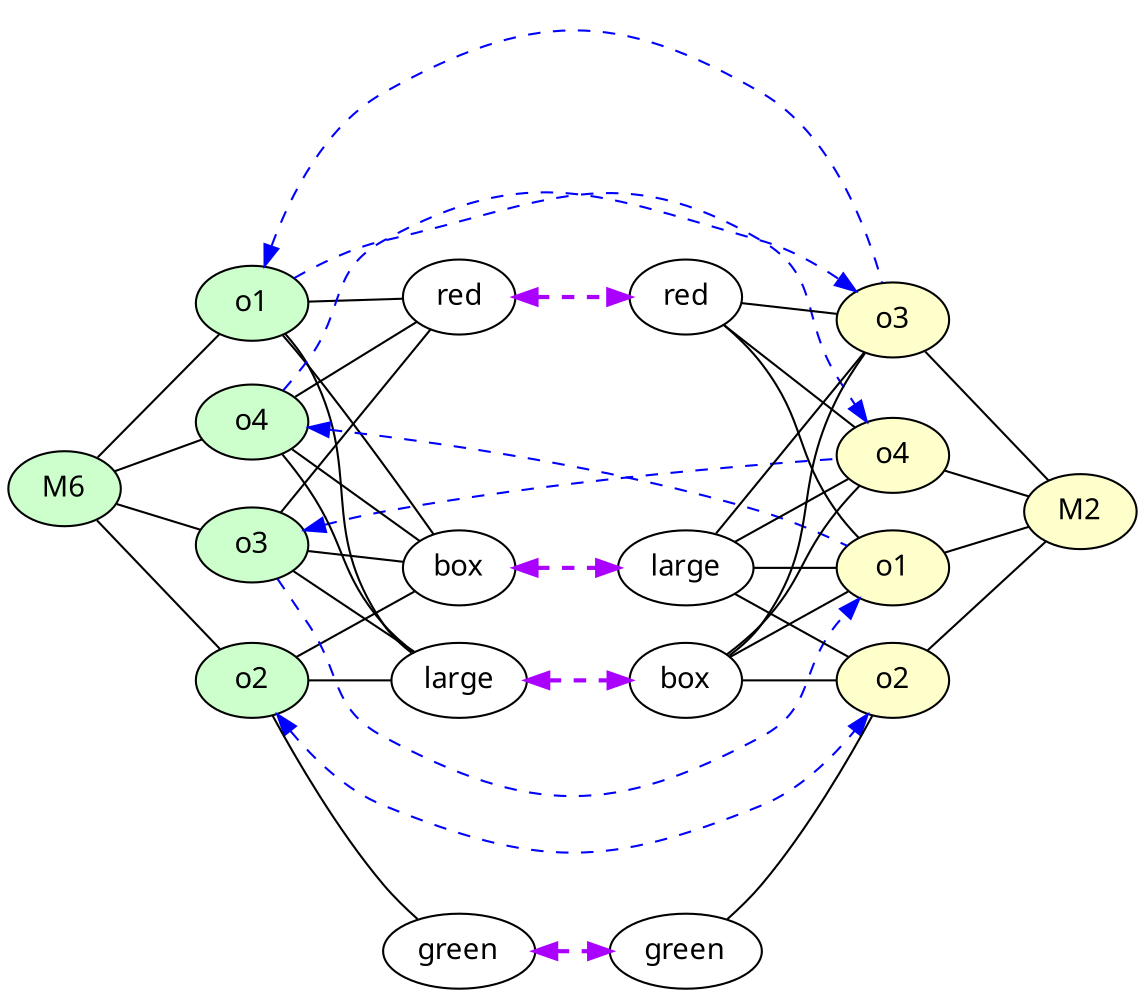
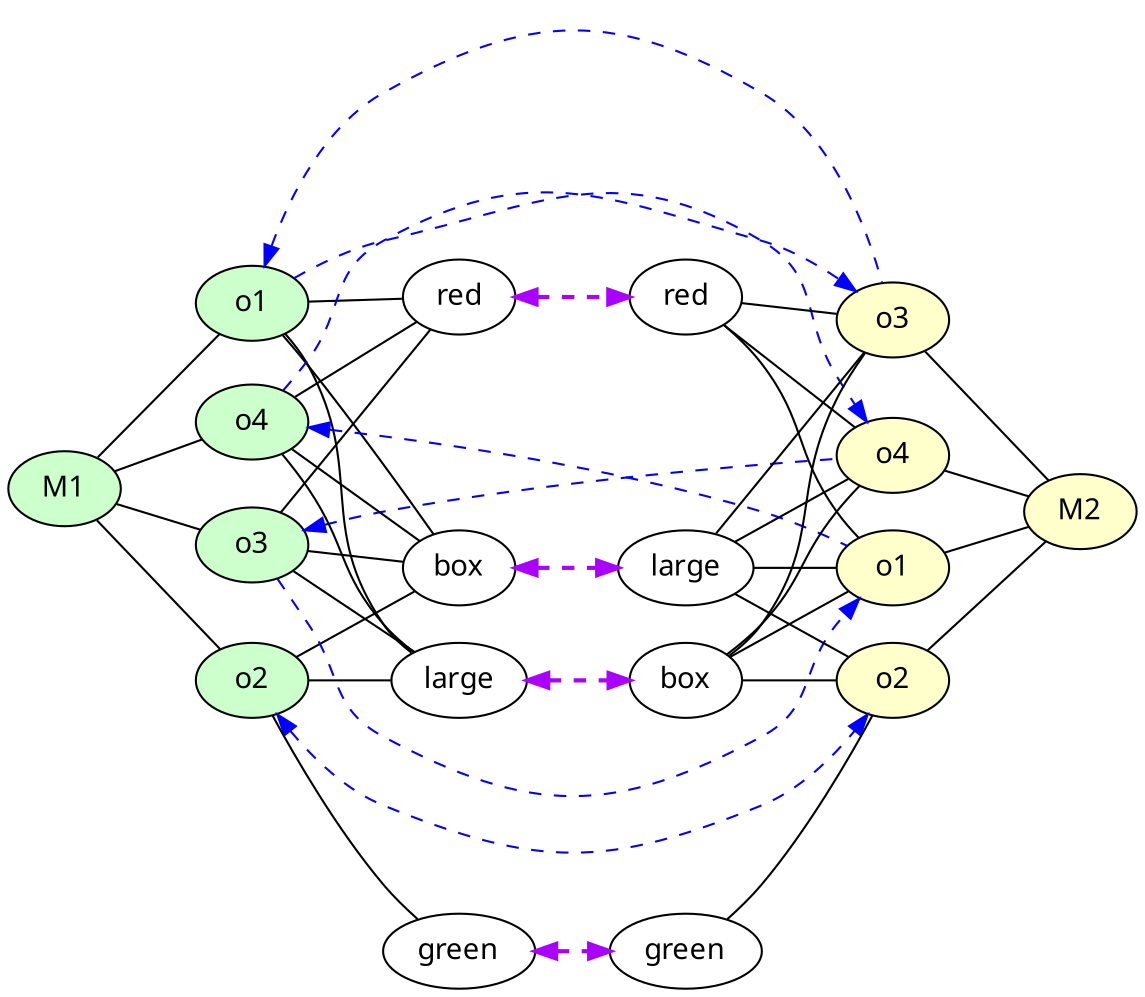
node "M6": label "M6" -> "M1"
